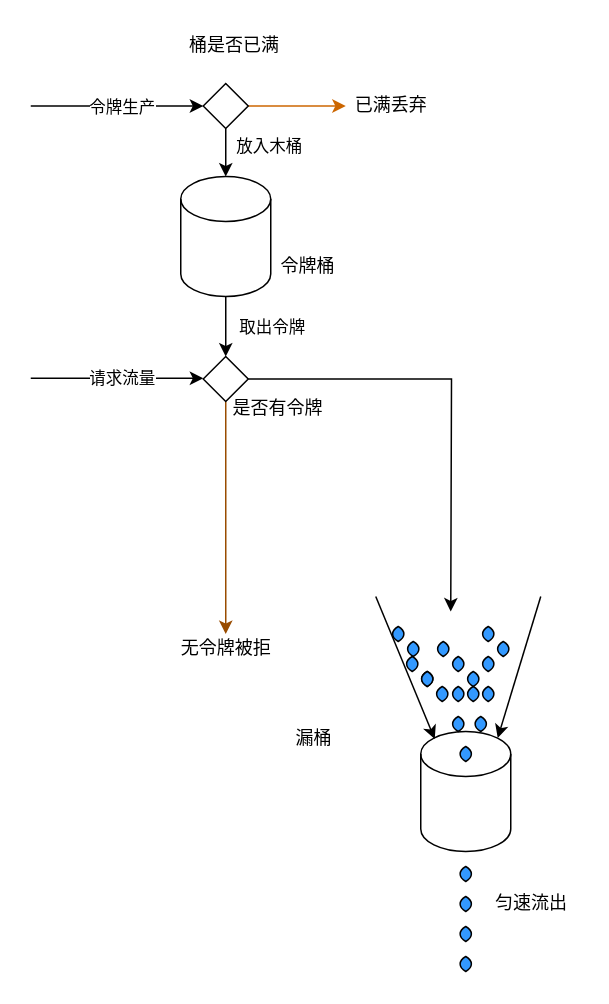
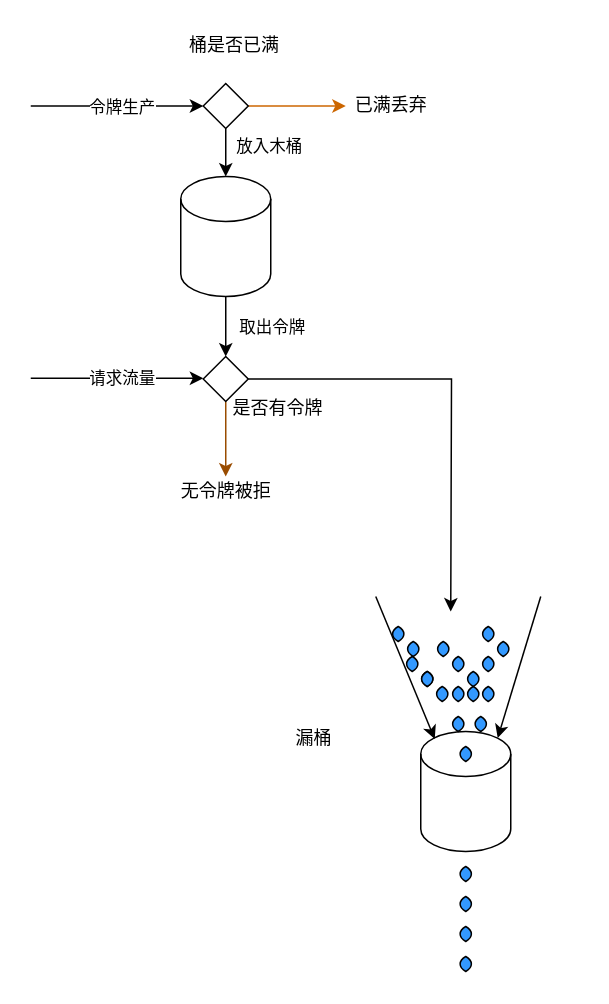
node "令牌桶": removed
node "无令牌被拒": moved (226, 649) -> (226, 491)
node "匀速流出": removed
